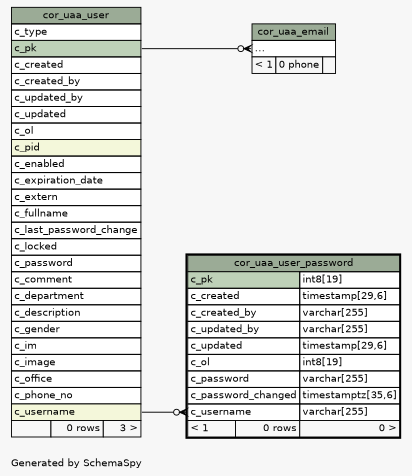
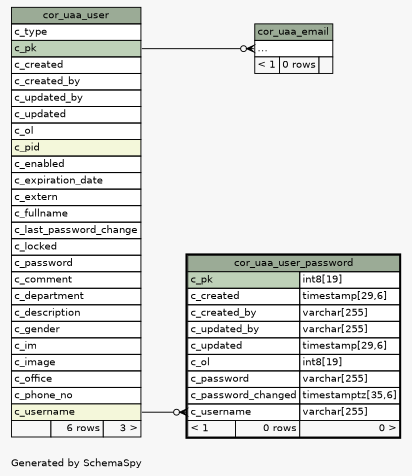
node "cor_uaa_email": text "0 phone" -> "0 rows"
node "cor_uaa_user": text "0 rows" -> "6 rows"
